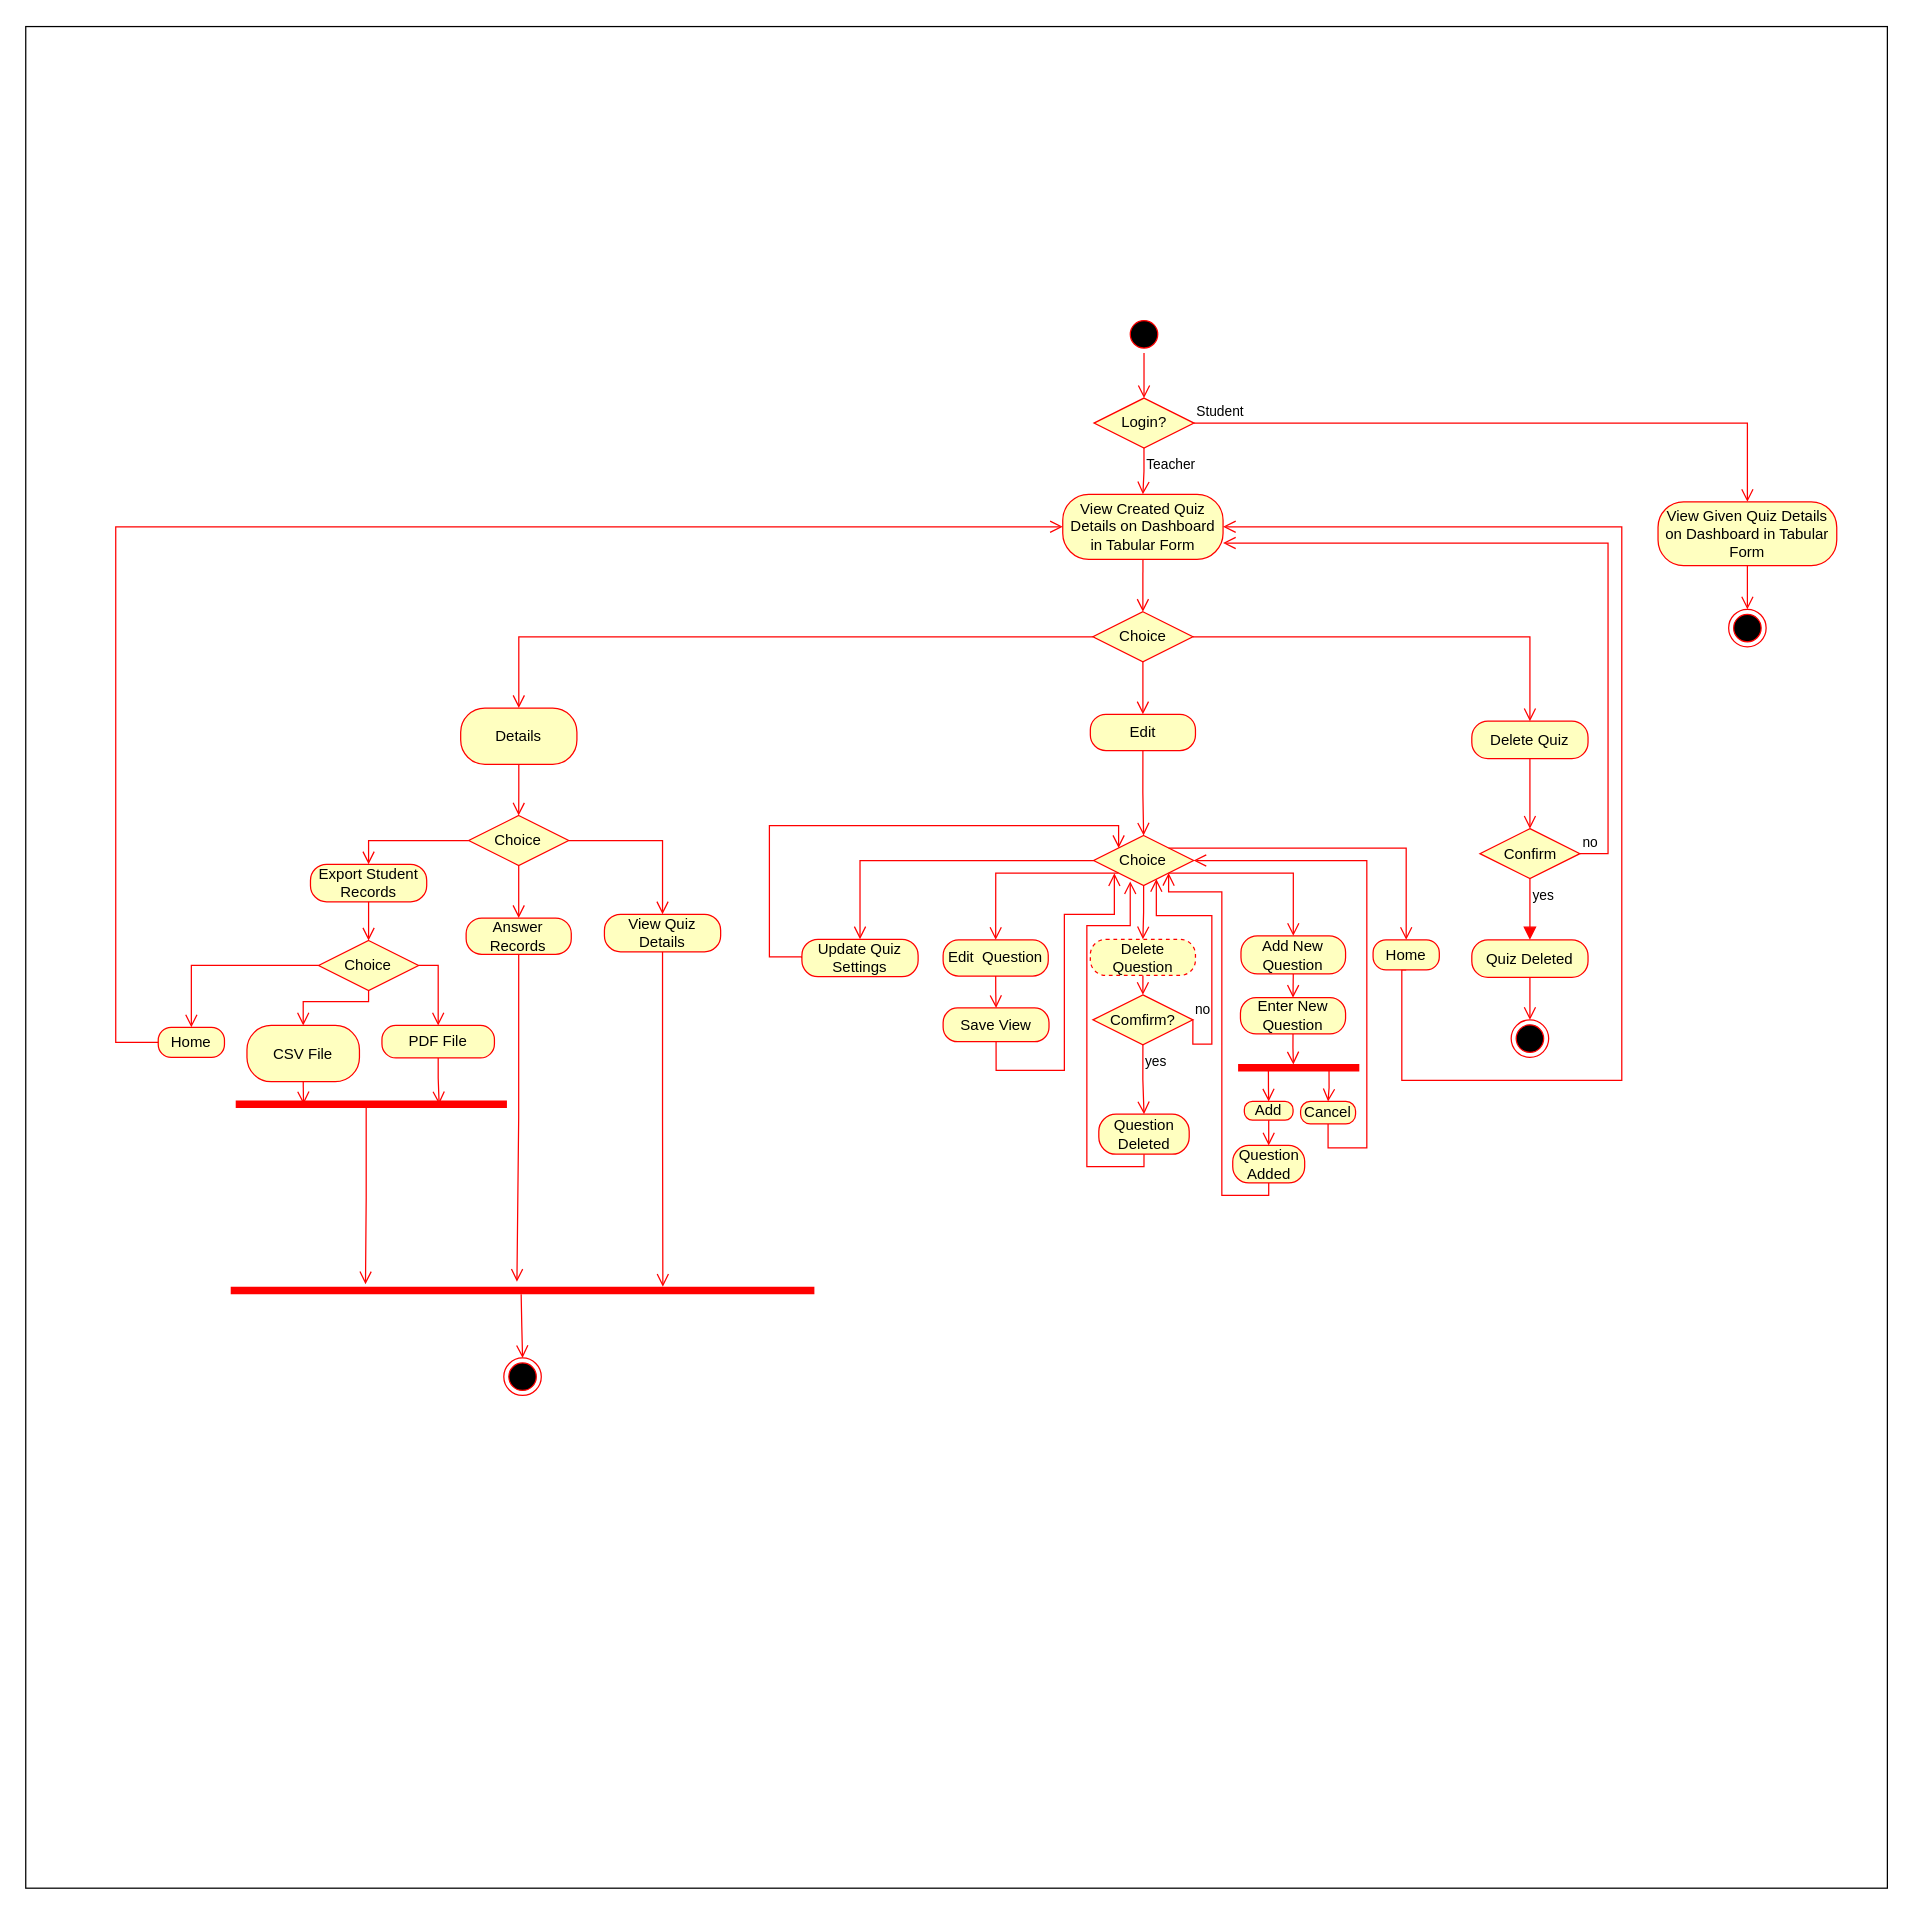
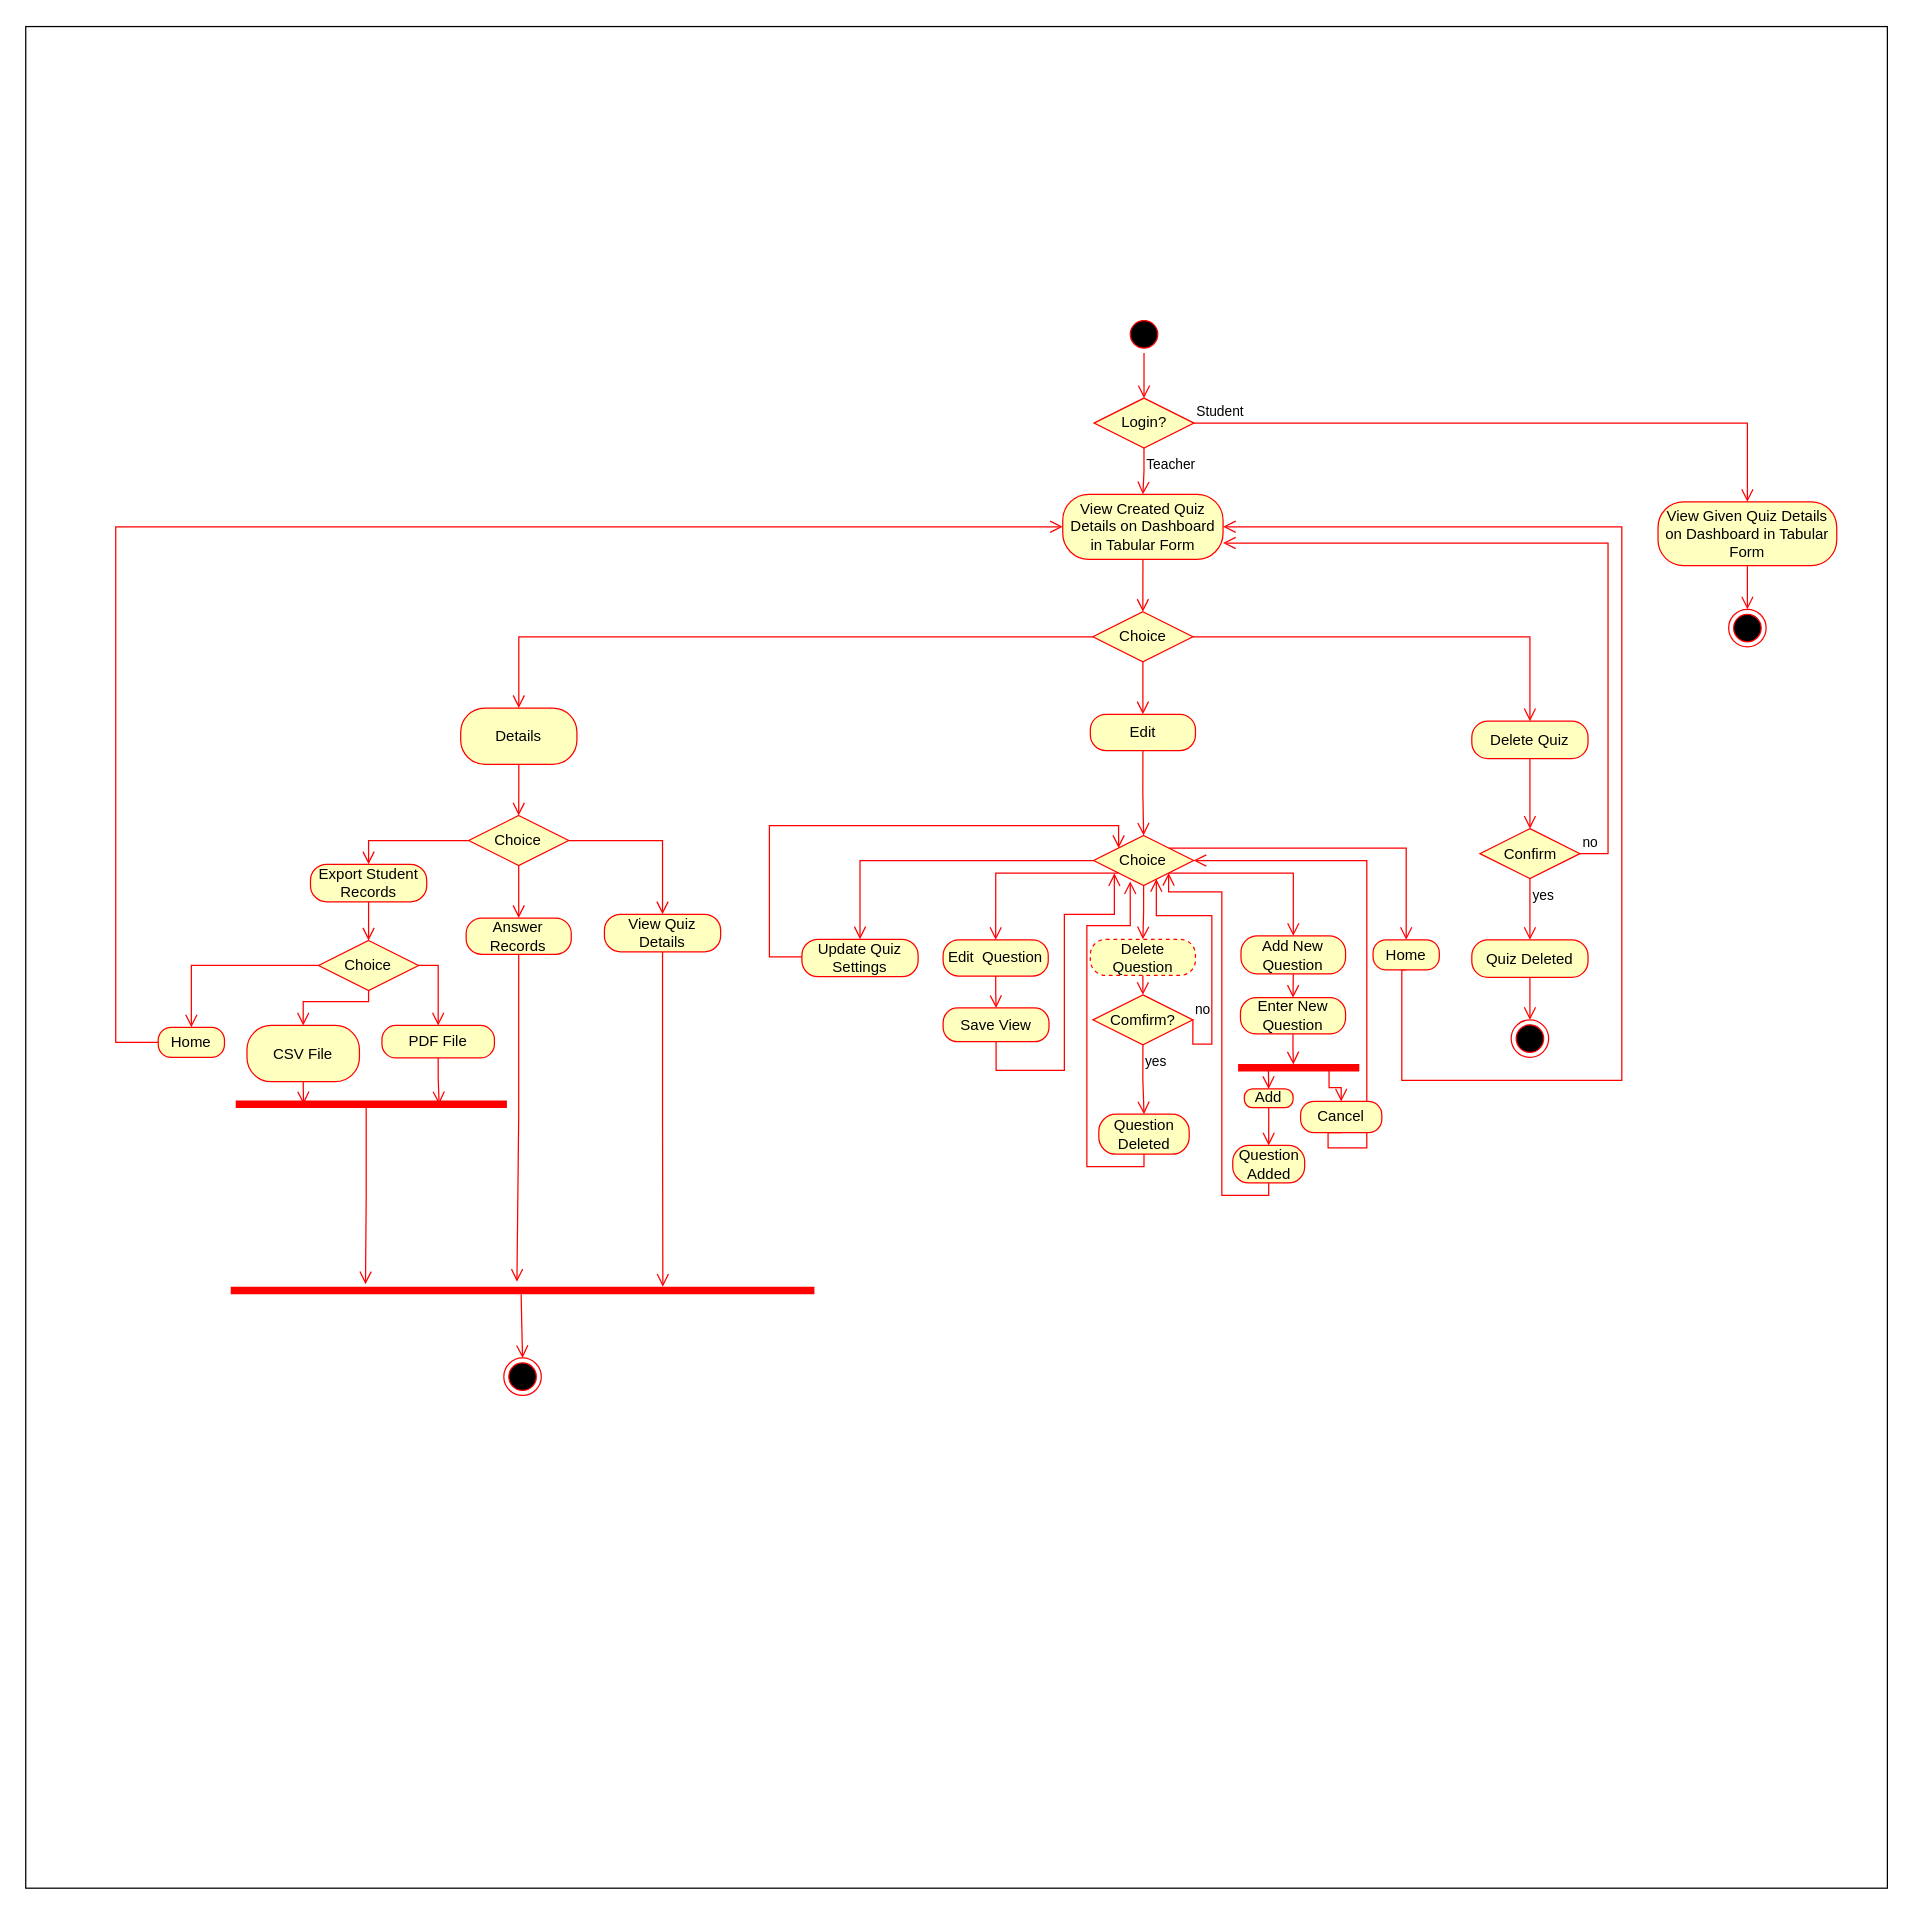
edge "Confirm" -> "Quiz Deleted": arrowhead block -> open
node "Add": moved (1269, 1111) -> (1269, 1098)
node "Cancel": size 55x23 -> 81x31
